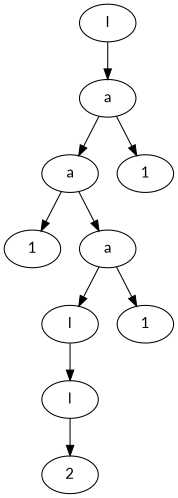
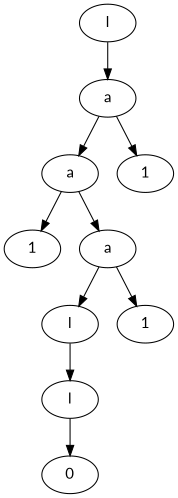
node "2": label "2" -> "0"
